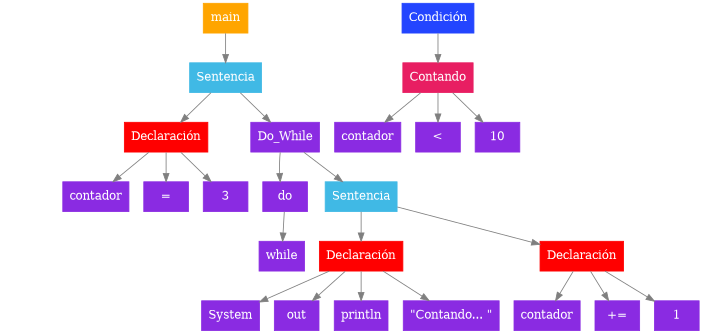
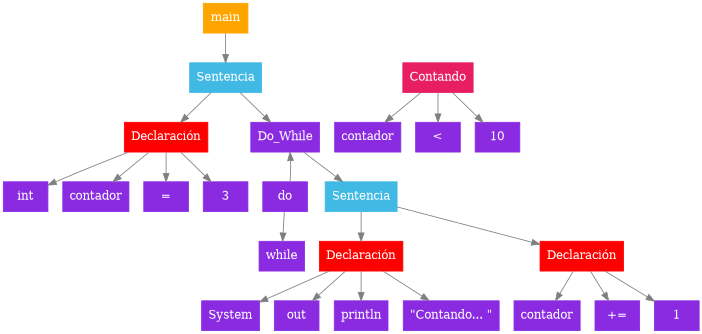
node "Condición": removed
edge "Do_While" -> "do": reversed
node "int": added
